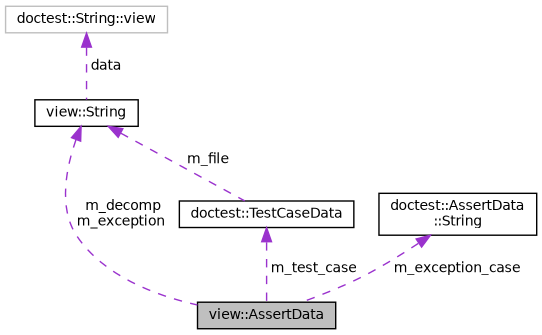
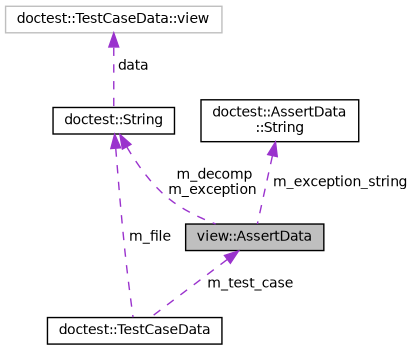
node "doctest::String::view": label "doctest::String::view" -> "doctest::TestCaseData::view"
node "view::String": label "view::String" -> "doctest::String"
edge "view::AssertData" -> "doctest::AssertData ::String": label " m_exception_case" -> " m_exception_string"
edge "view::AssertData" -> "doctest::TestCaseData": reversed
